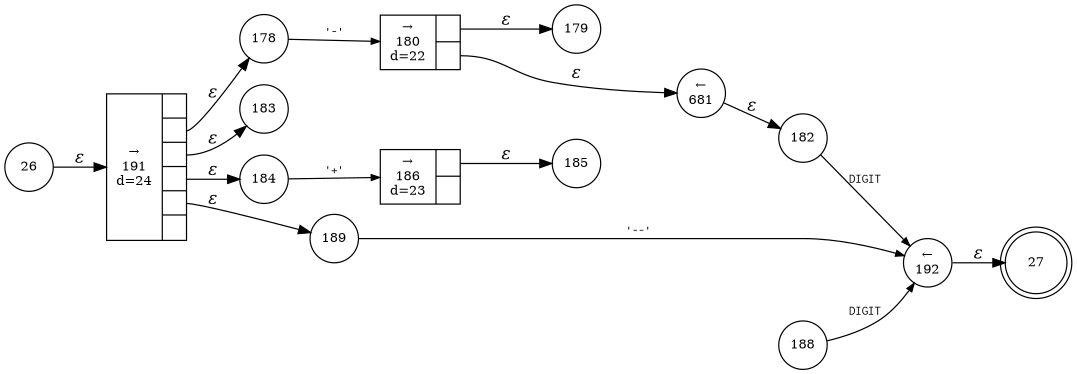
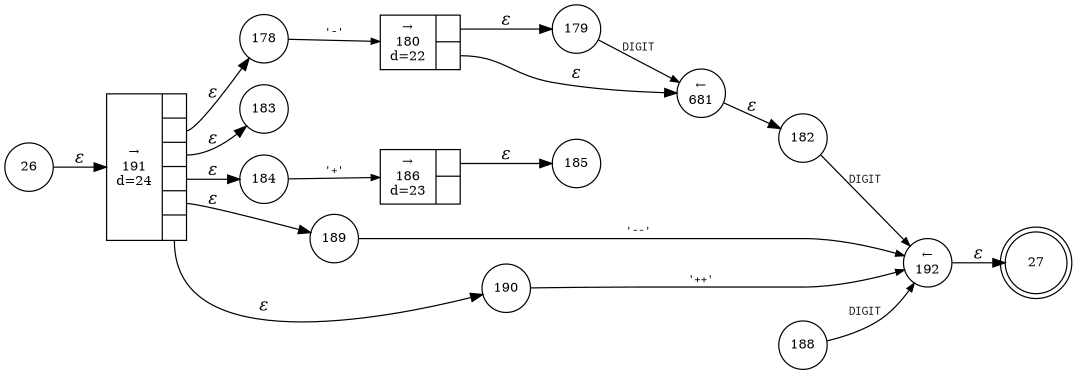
edge "179" -> "← 681": added, label "DIGIT"
node "190": added
